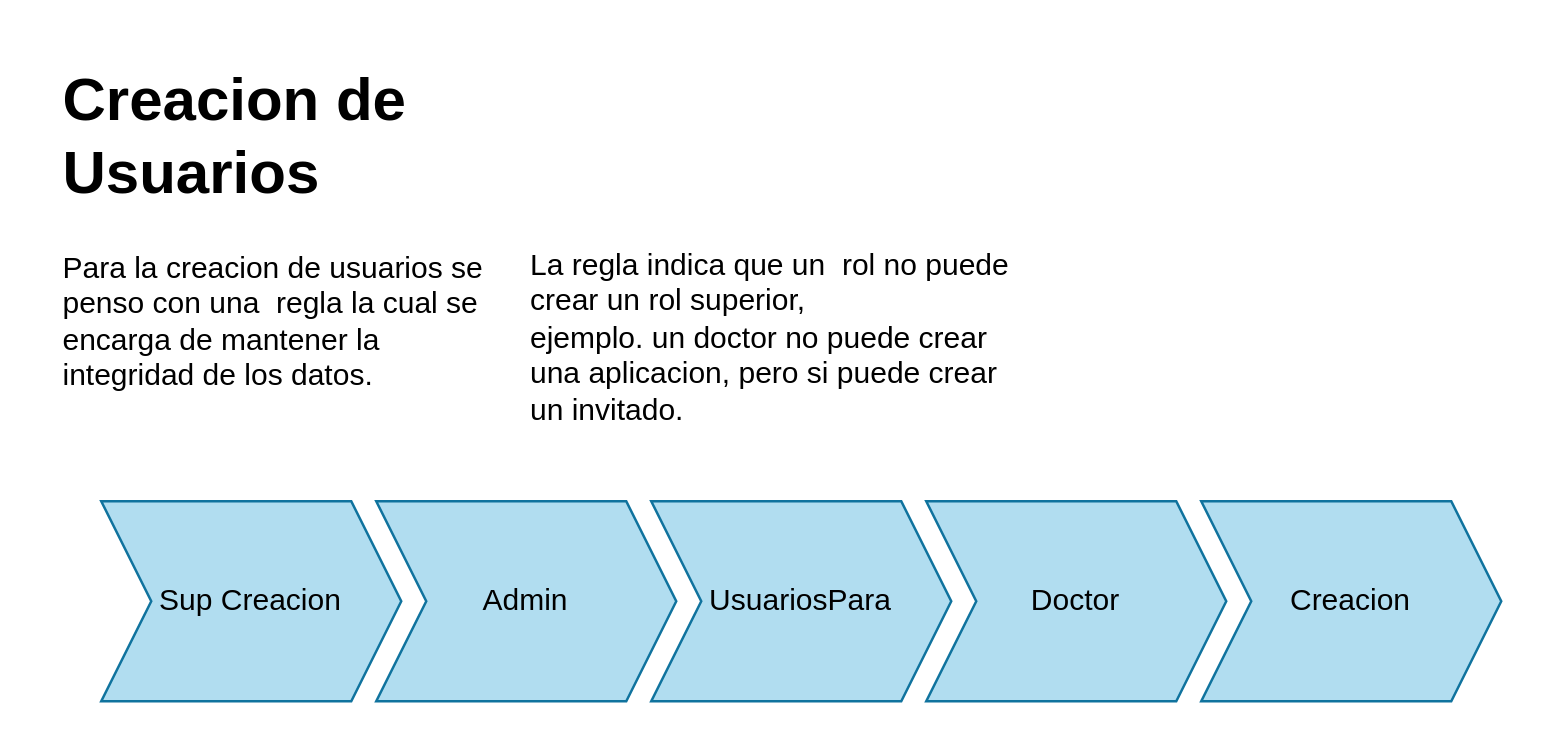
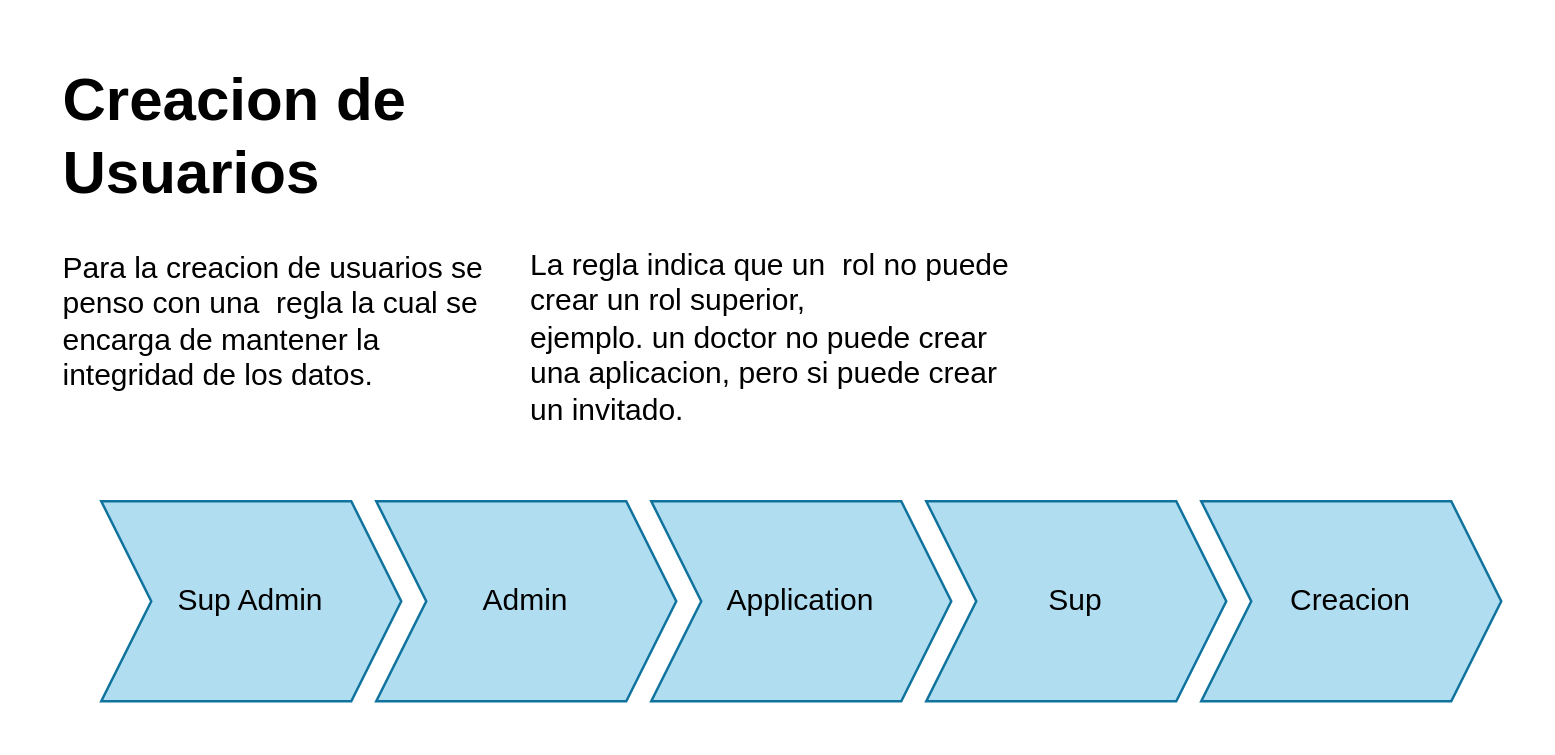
node "Sup Creacion": label "Sup Creacion" -> "Sup Admin"
node "UsuariosPara": label "UsuariosPara" -> "Application"
node "Doctor": label "Doctor" -> "Sup"
